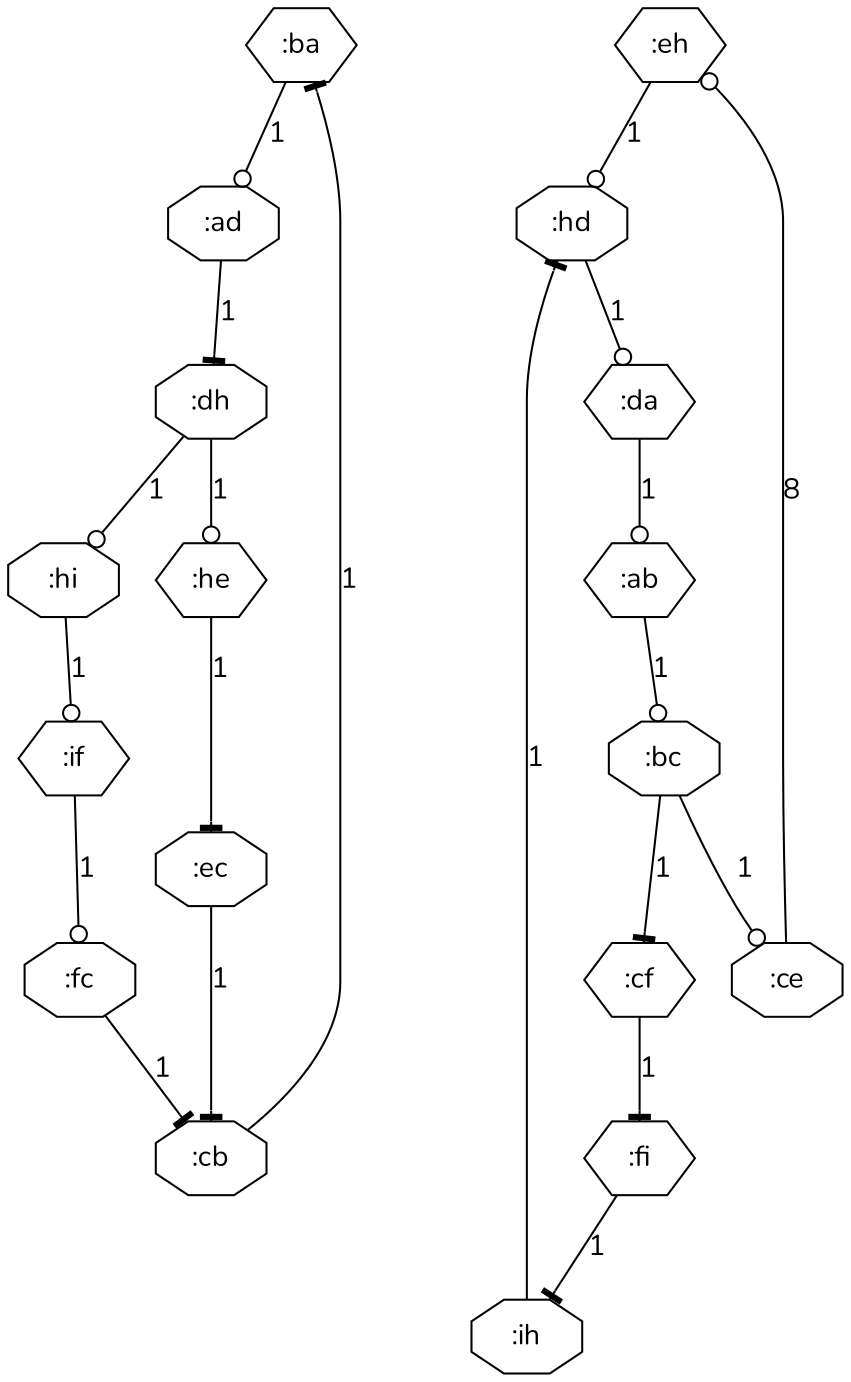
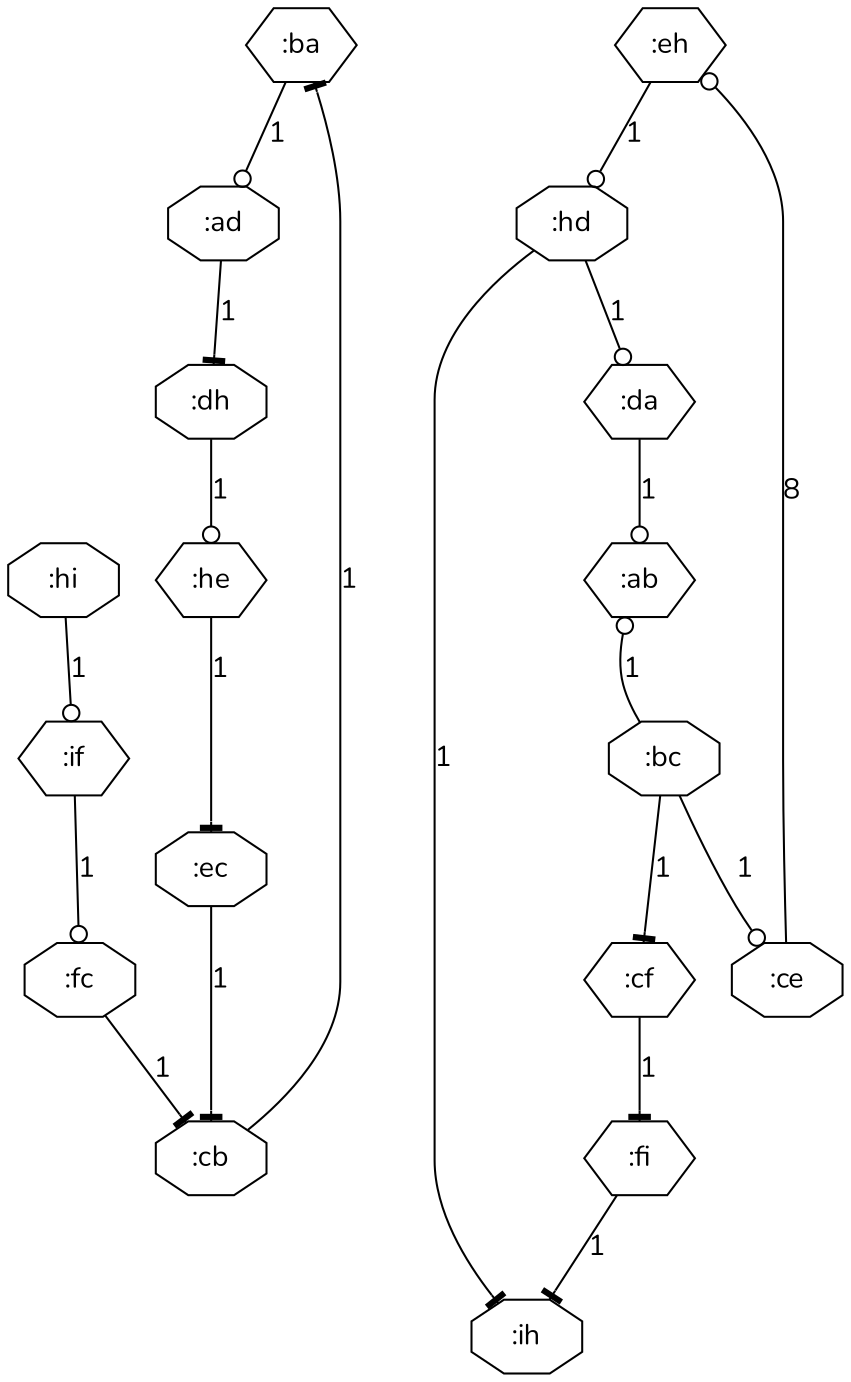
edge ":dh" -> ":hi": removed, label "1"
edge ":ab" -> ":bc": reversed
edge ":ih" -> ":hd": reversed
